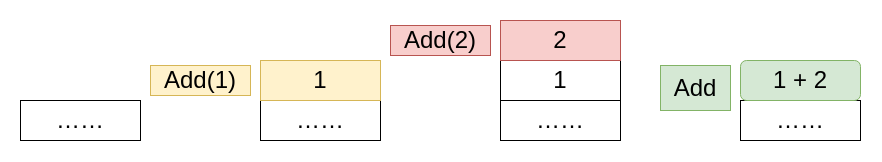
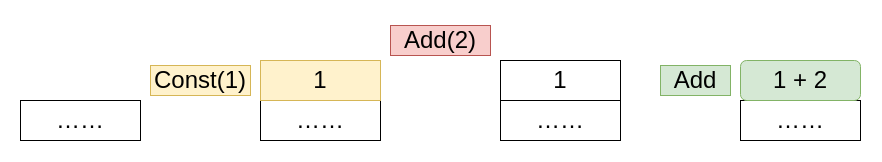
node "2": removed
node "Add(1)": label "Add(1)" -> "Const(1)"
node "Add": size 70x45 -> 70x30
